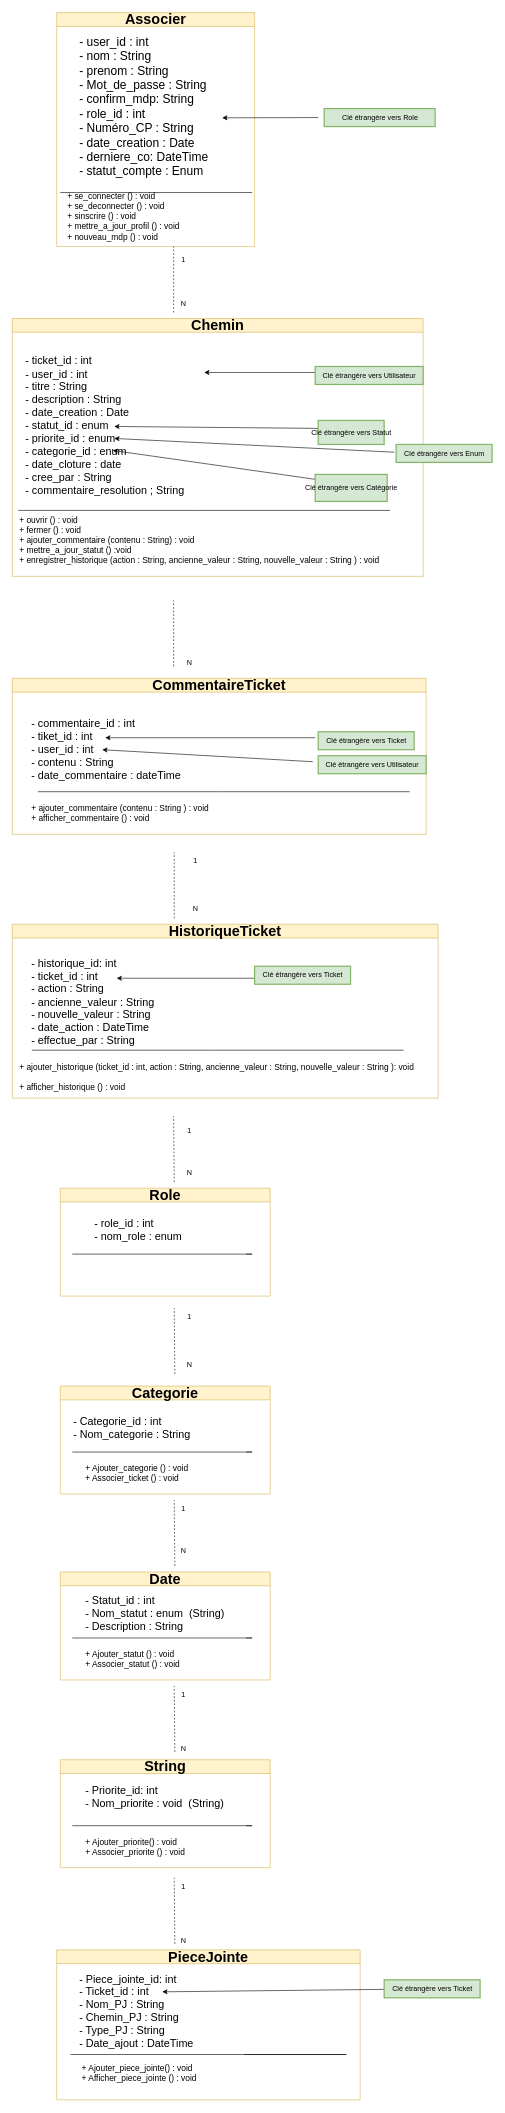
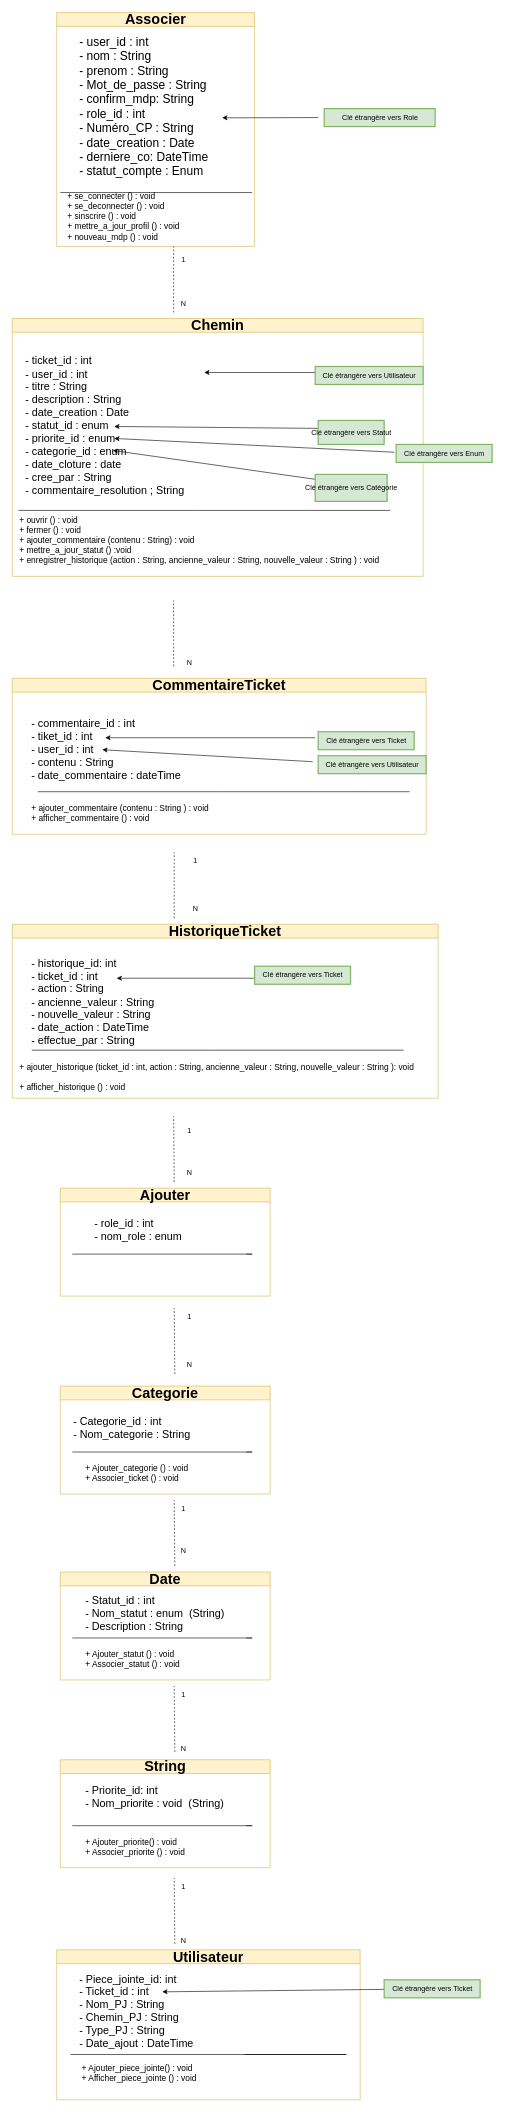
node "Role": label "Role" -> "Ajouter"
node "PieceJointe": label "PieceJointe" -> "Utilisateur"
